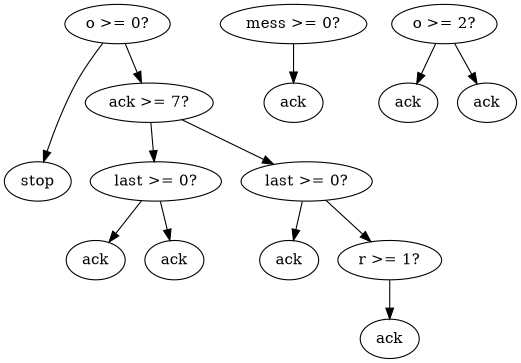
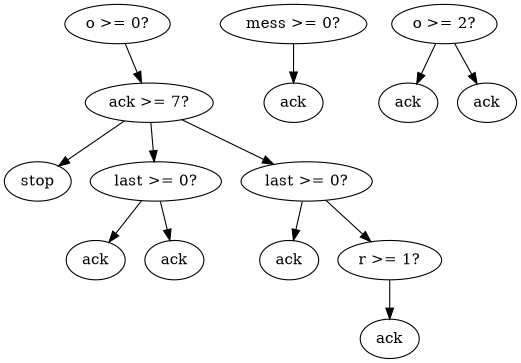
edge "o >= 0?" -> "stop": now "ack >= 7?" -> "stop"
